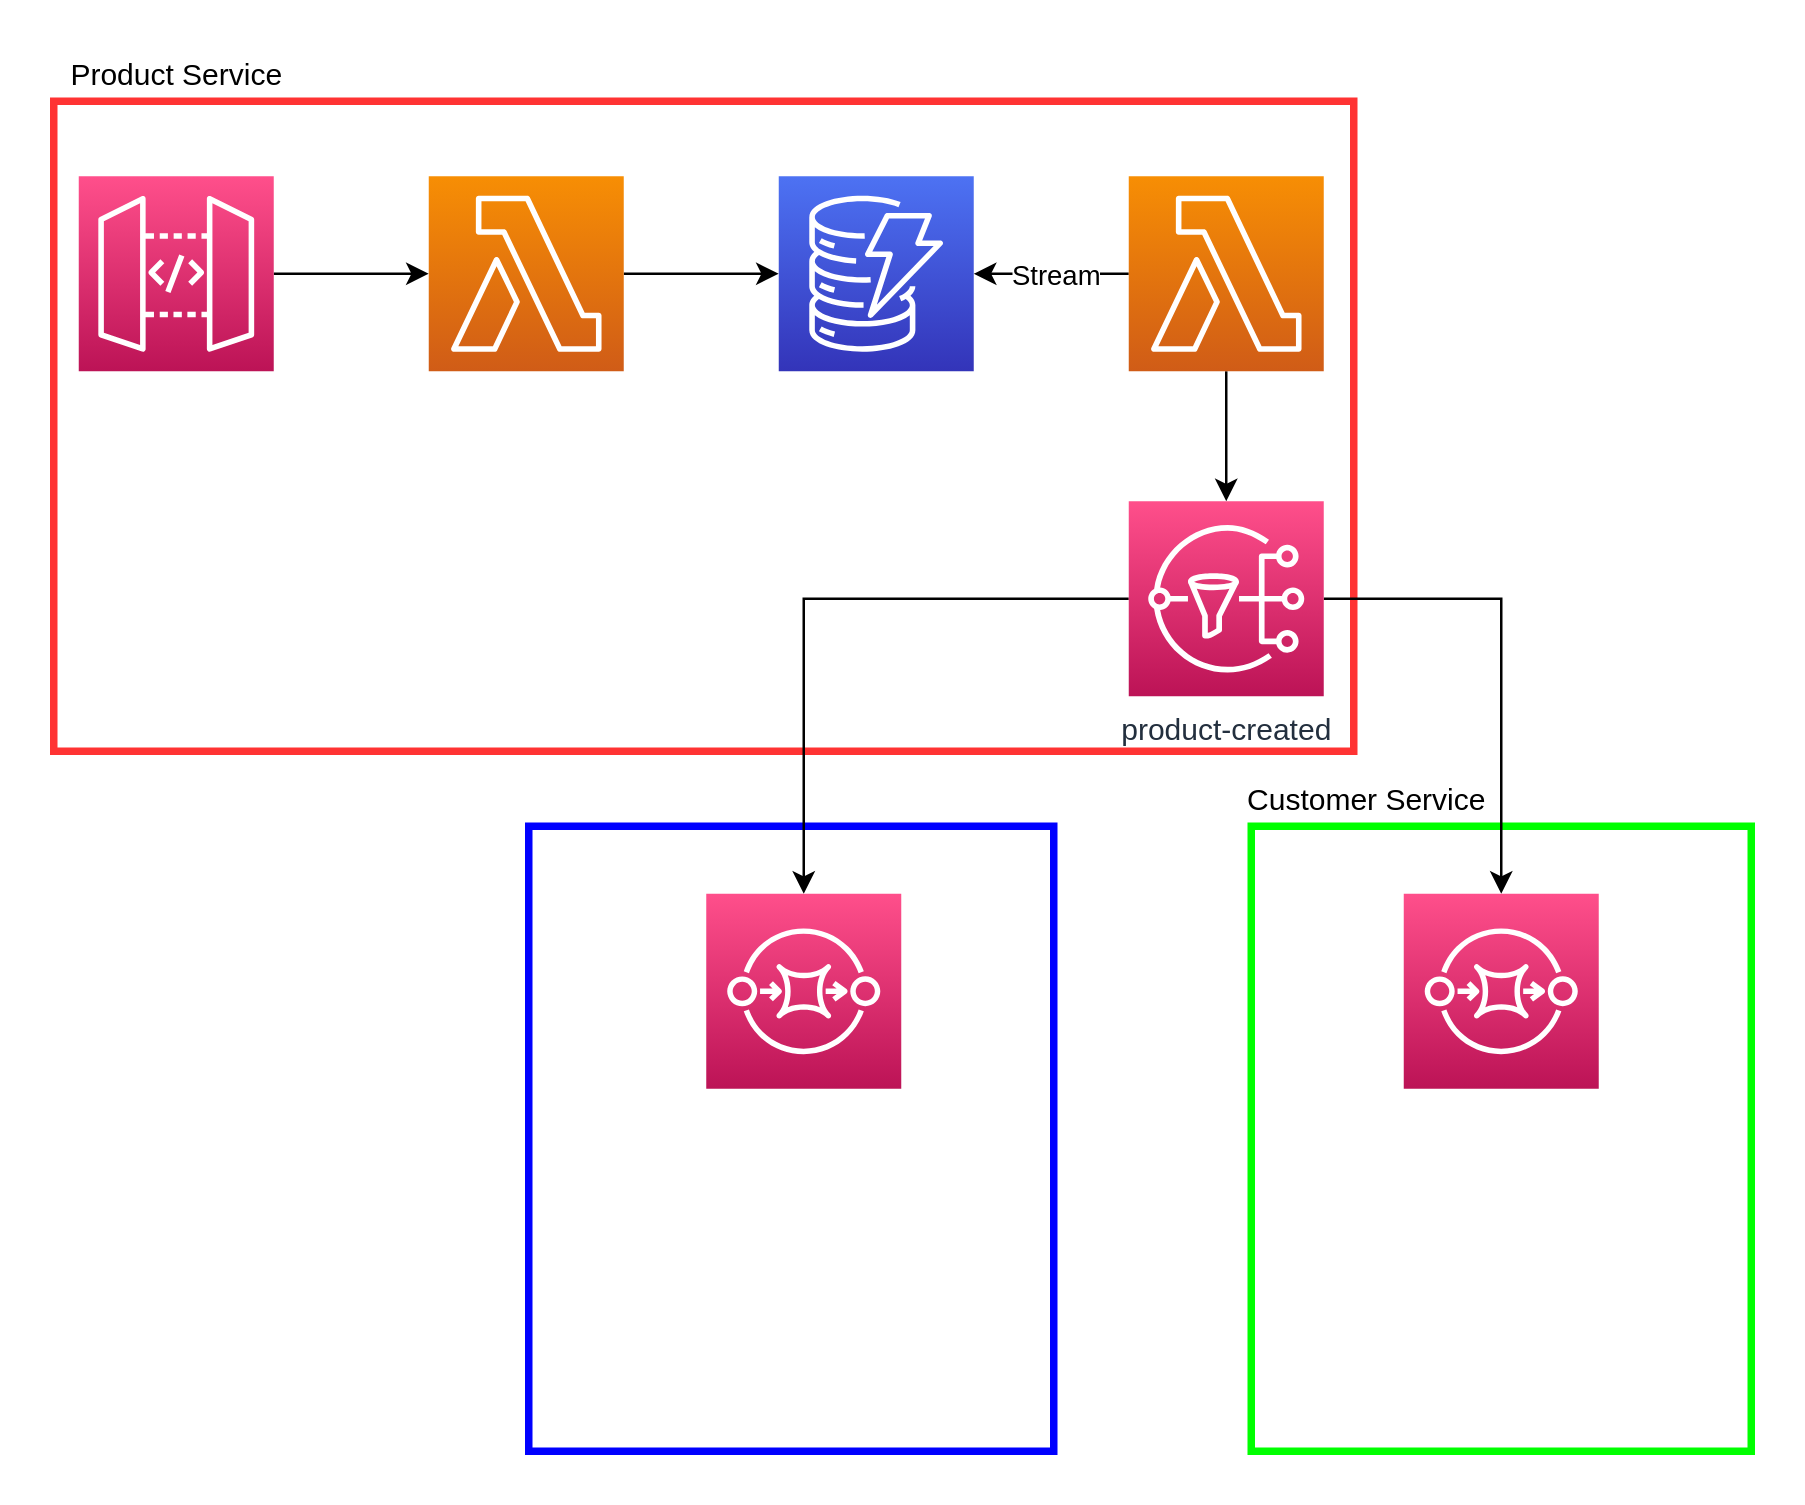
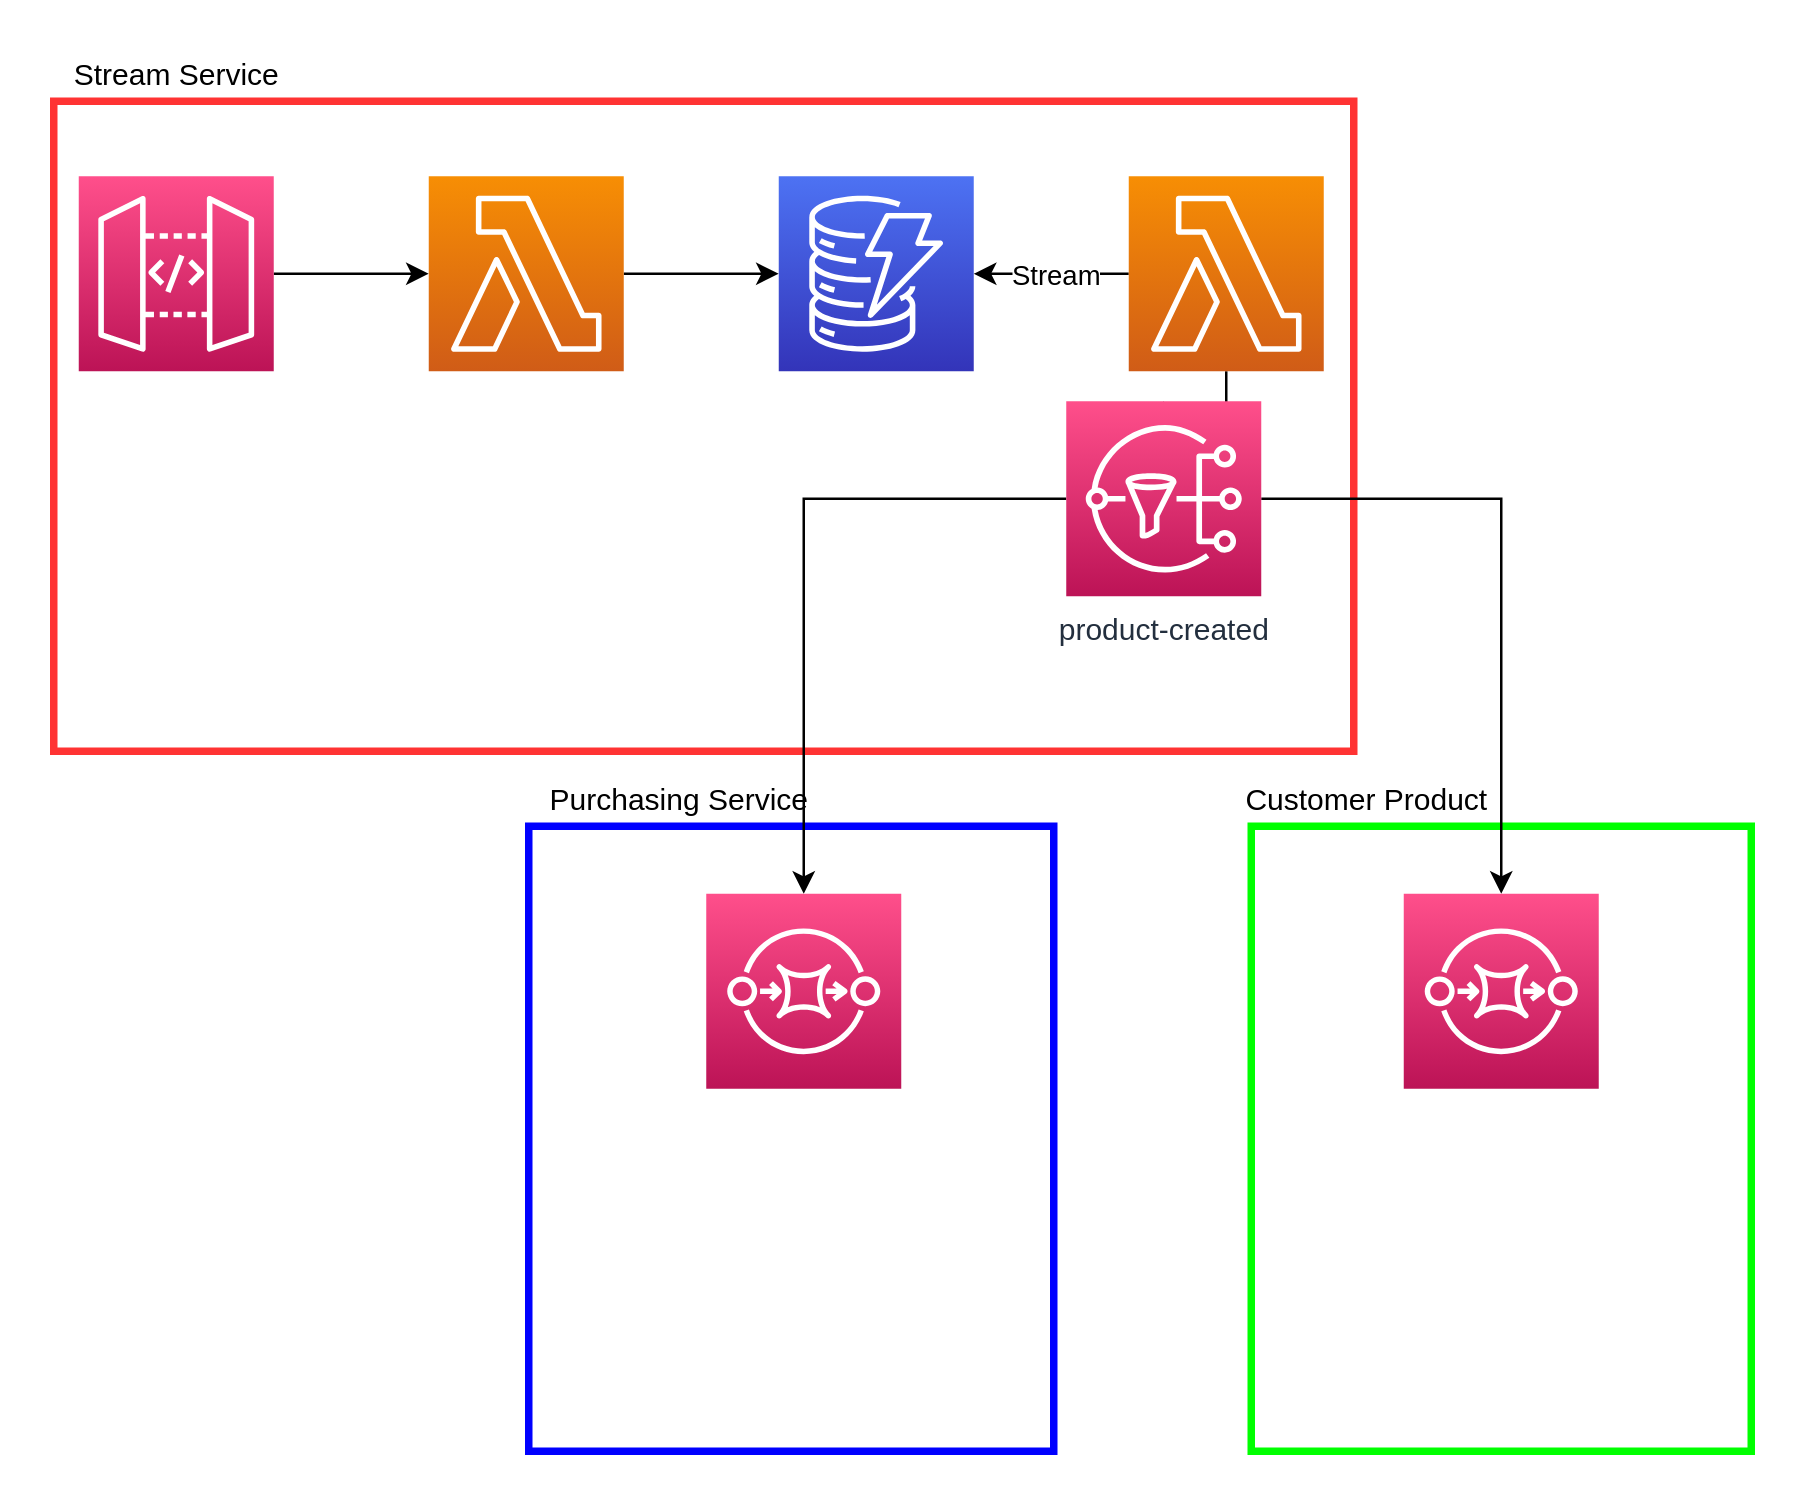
node "Product Service": label "Product Service" -> "Stream Service"
node "product-created": moved (1226, 599) -> (1164, 499)
node "Purchasing Service": added
node "Customer Service": label "Customer Service" -> "Customer Product"
